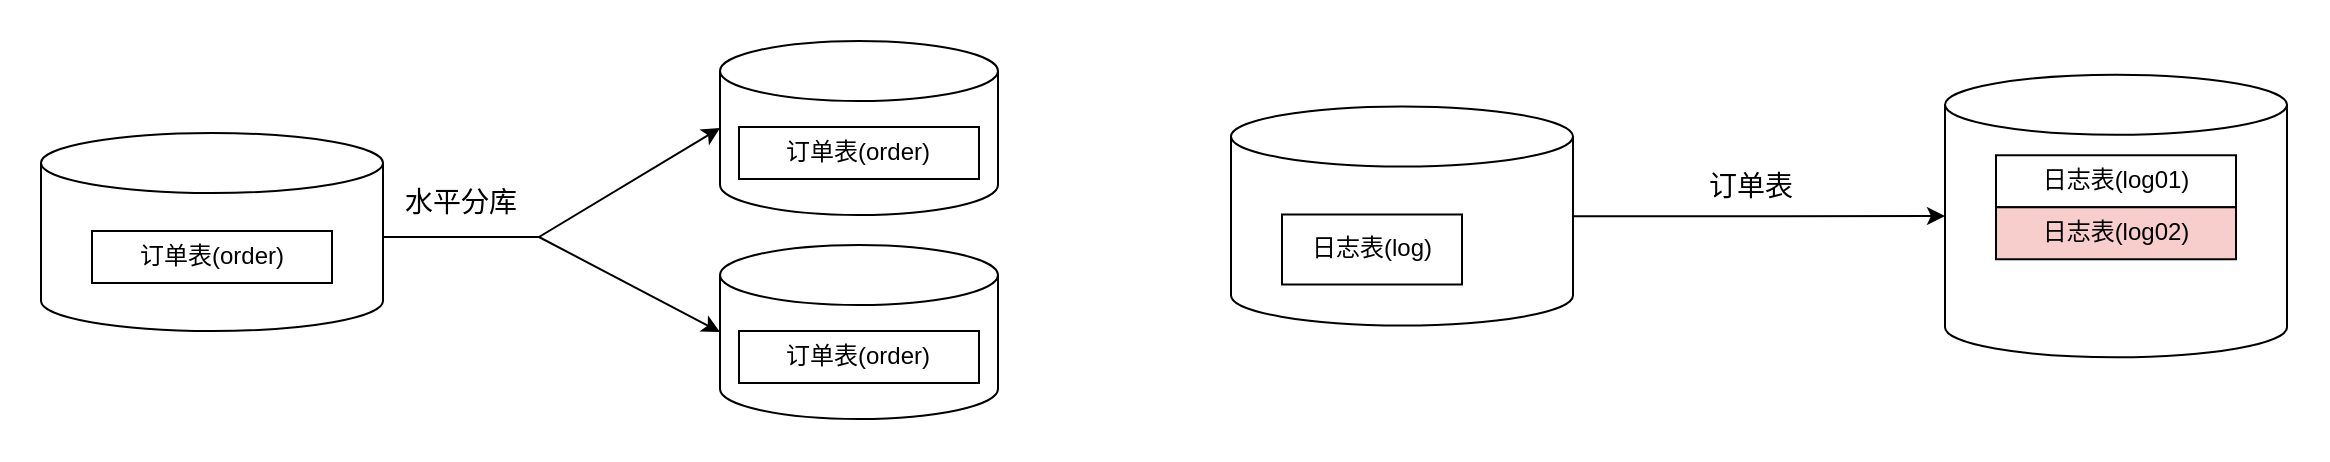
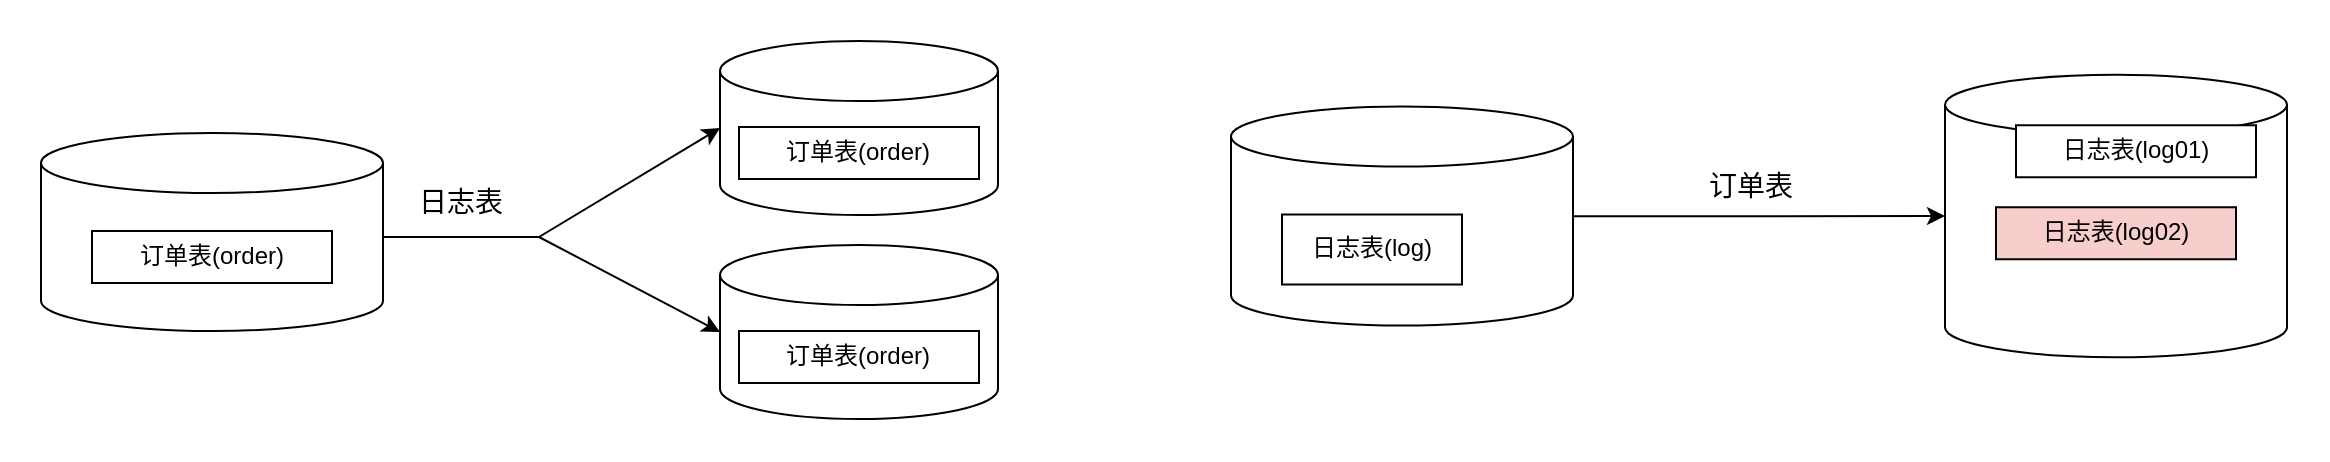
node "日志表(log01)": moved (2116, 181) -> (2136, 151)
node "水平分库": label "水平分库" -> "日志表"
